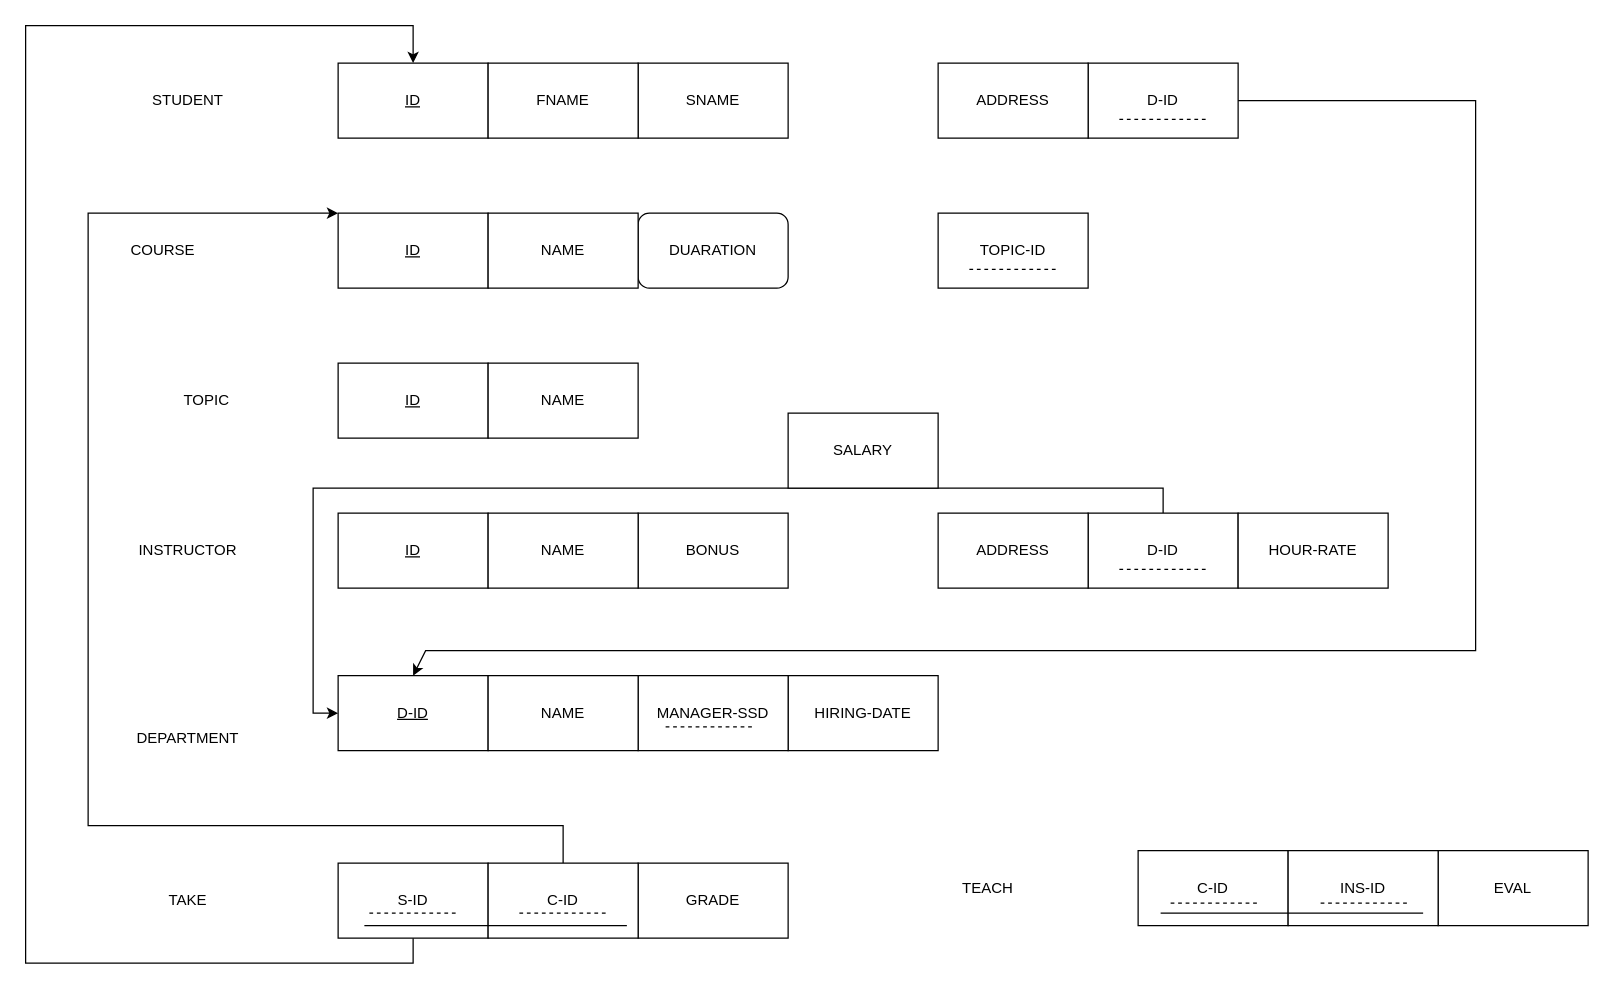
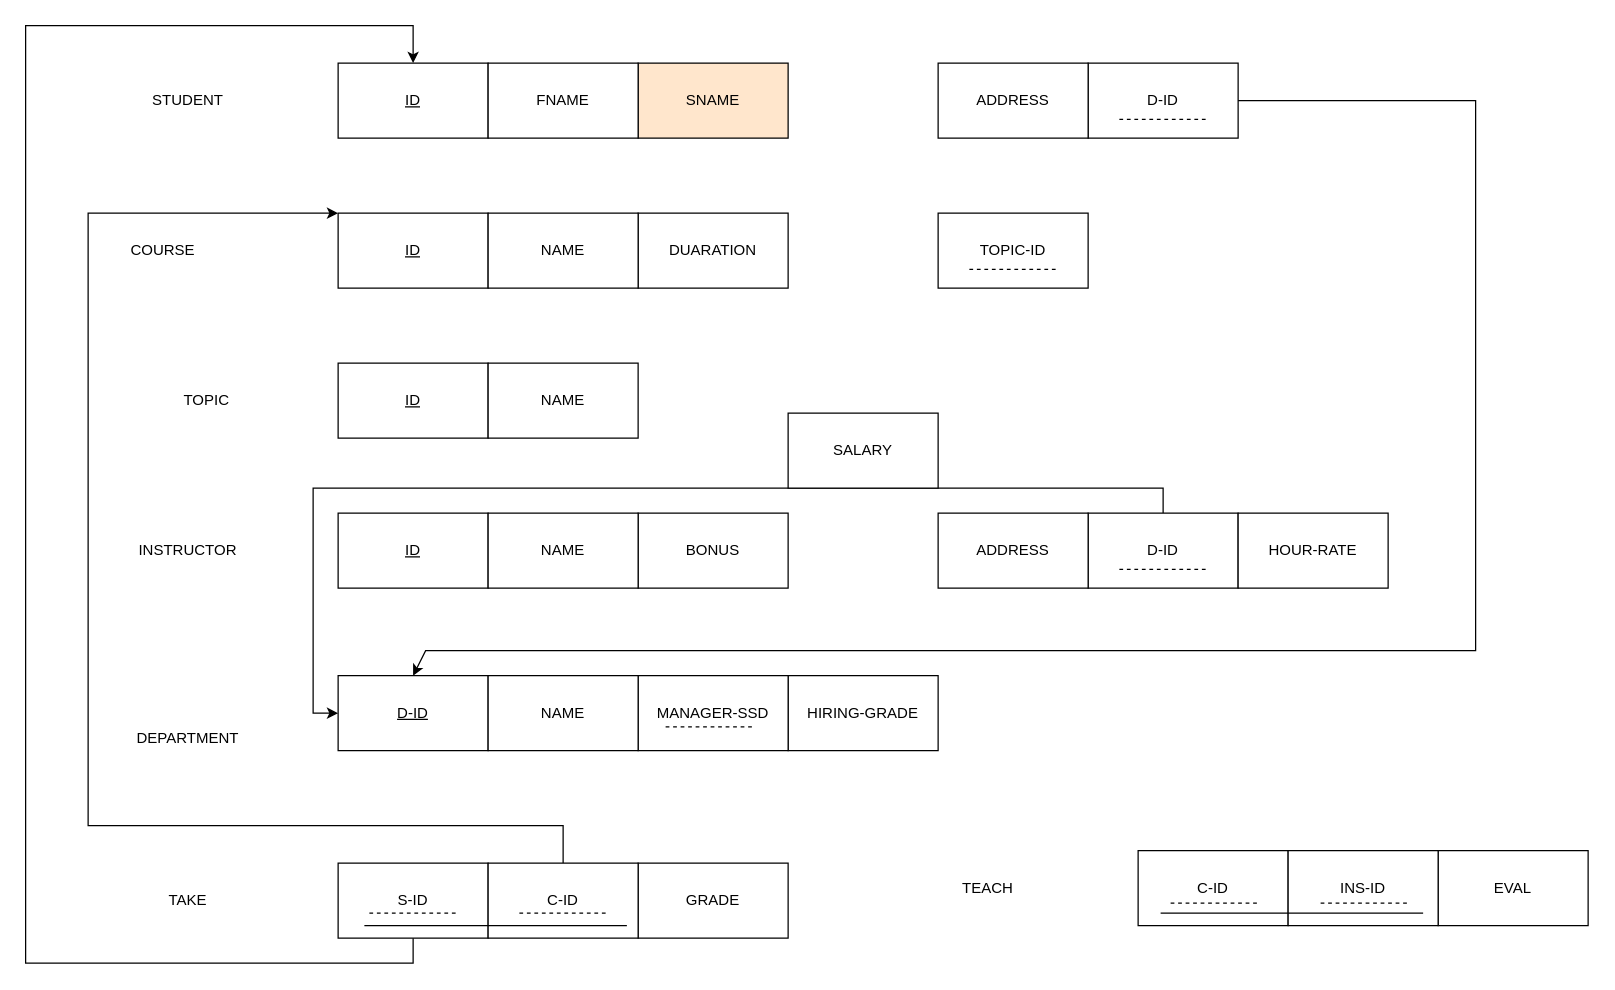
node "SNAME": fillcolor #ffffff -> #ffe6cc
node "DUARATION": shape rounded rectangle -> rectangle
node "HIRING-DATE": label "HIRING-DATE" -> "HIRING-GRADE"
